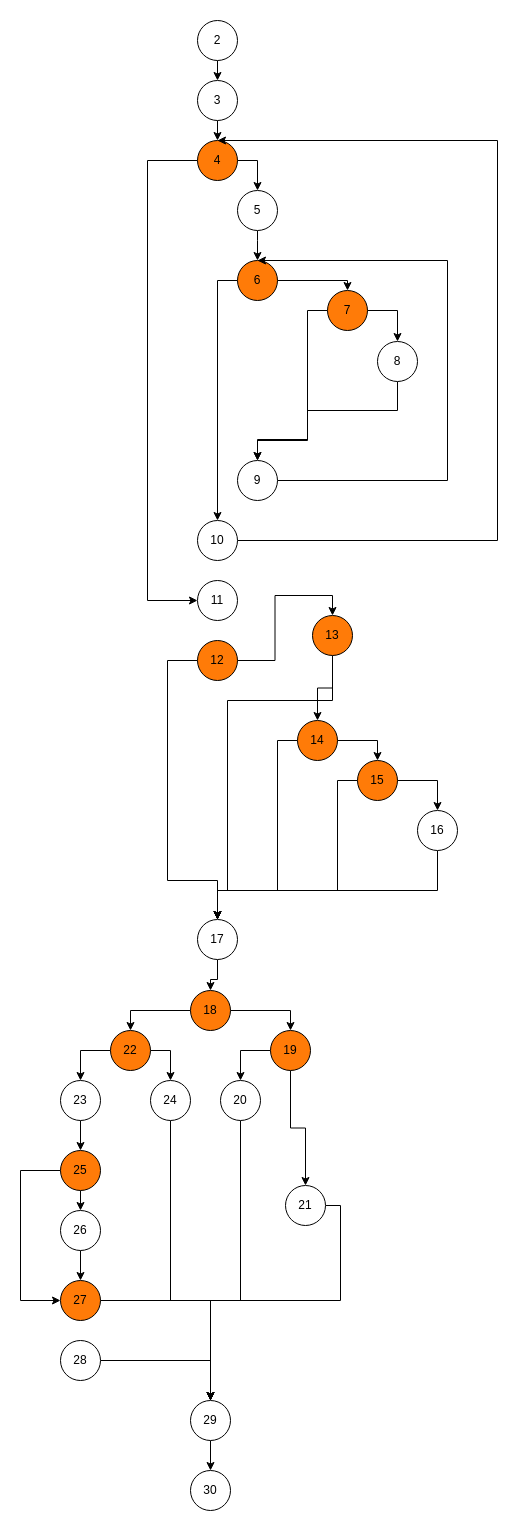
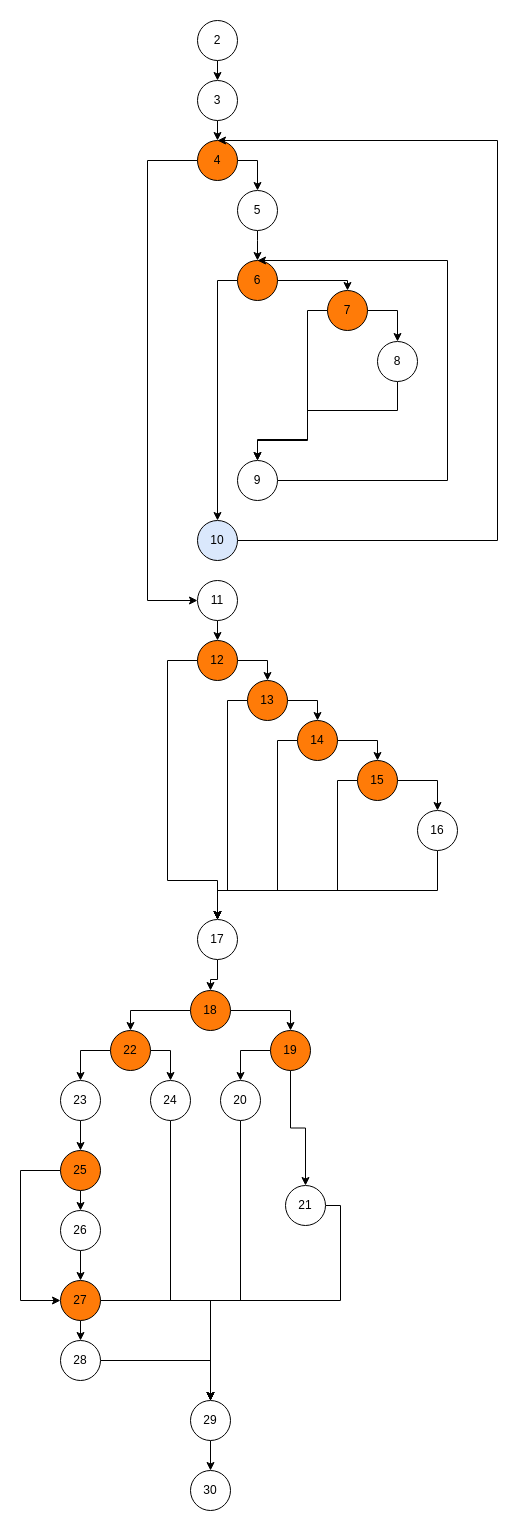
node "10": fillcolor #ffffff -> #dae8fc
edge "11" -> "12": added
node "13": moved (333, 636) -> (268, 701)
edge "27" -> "28": added
